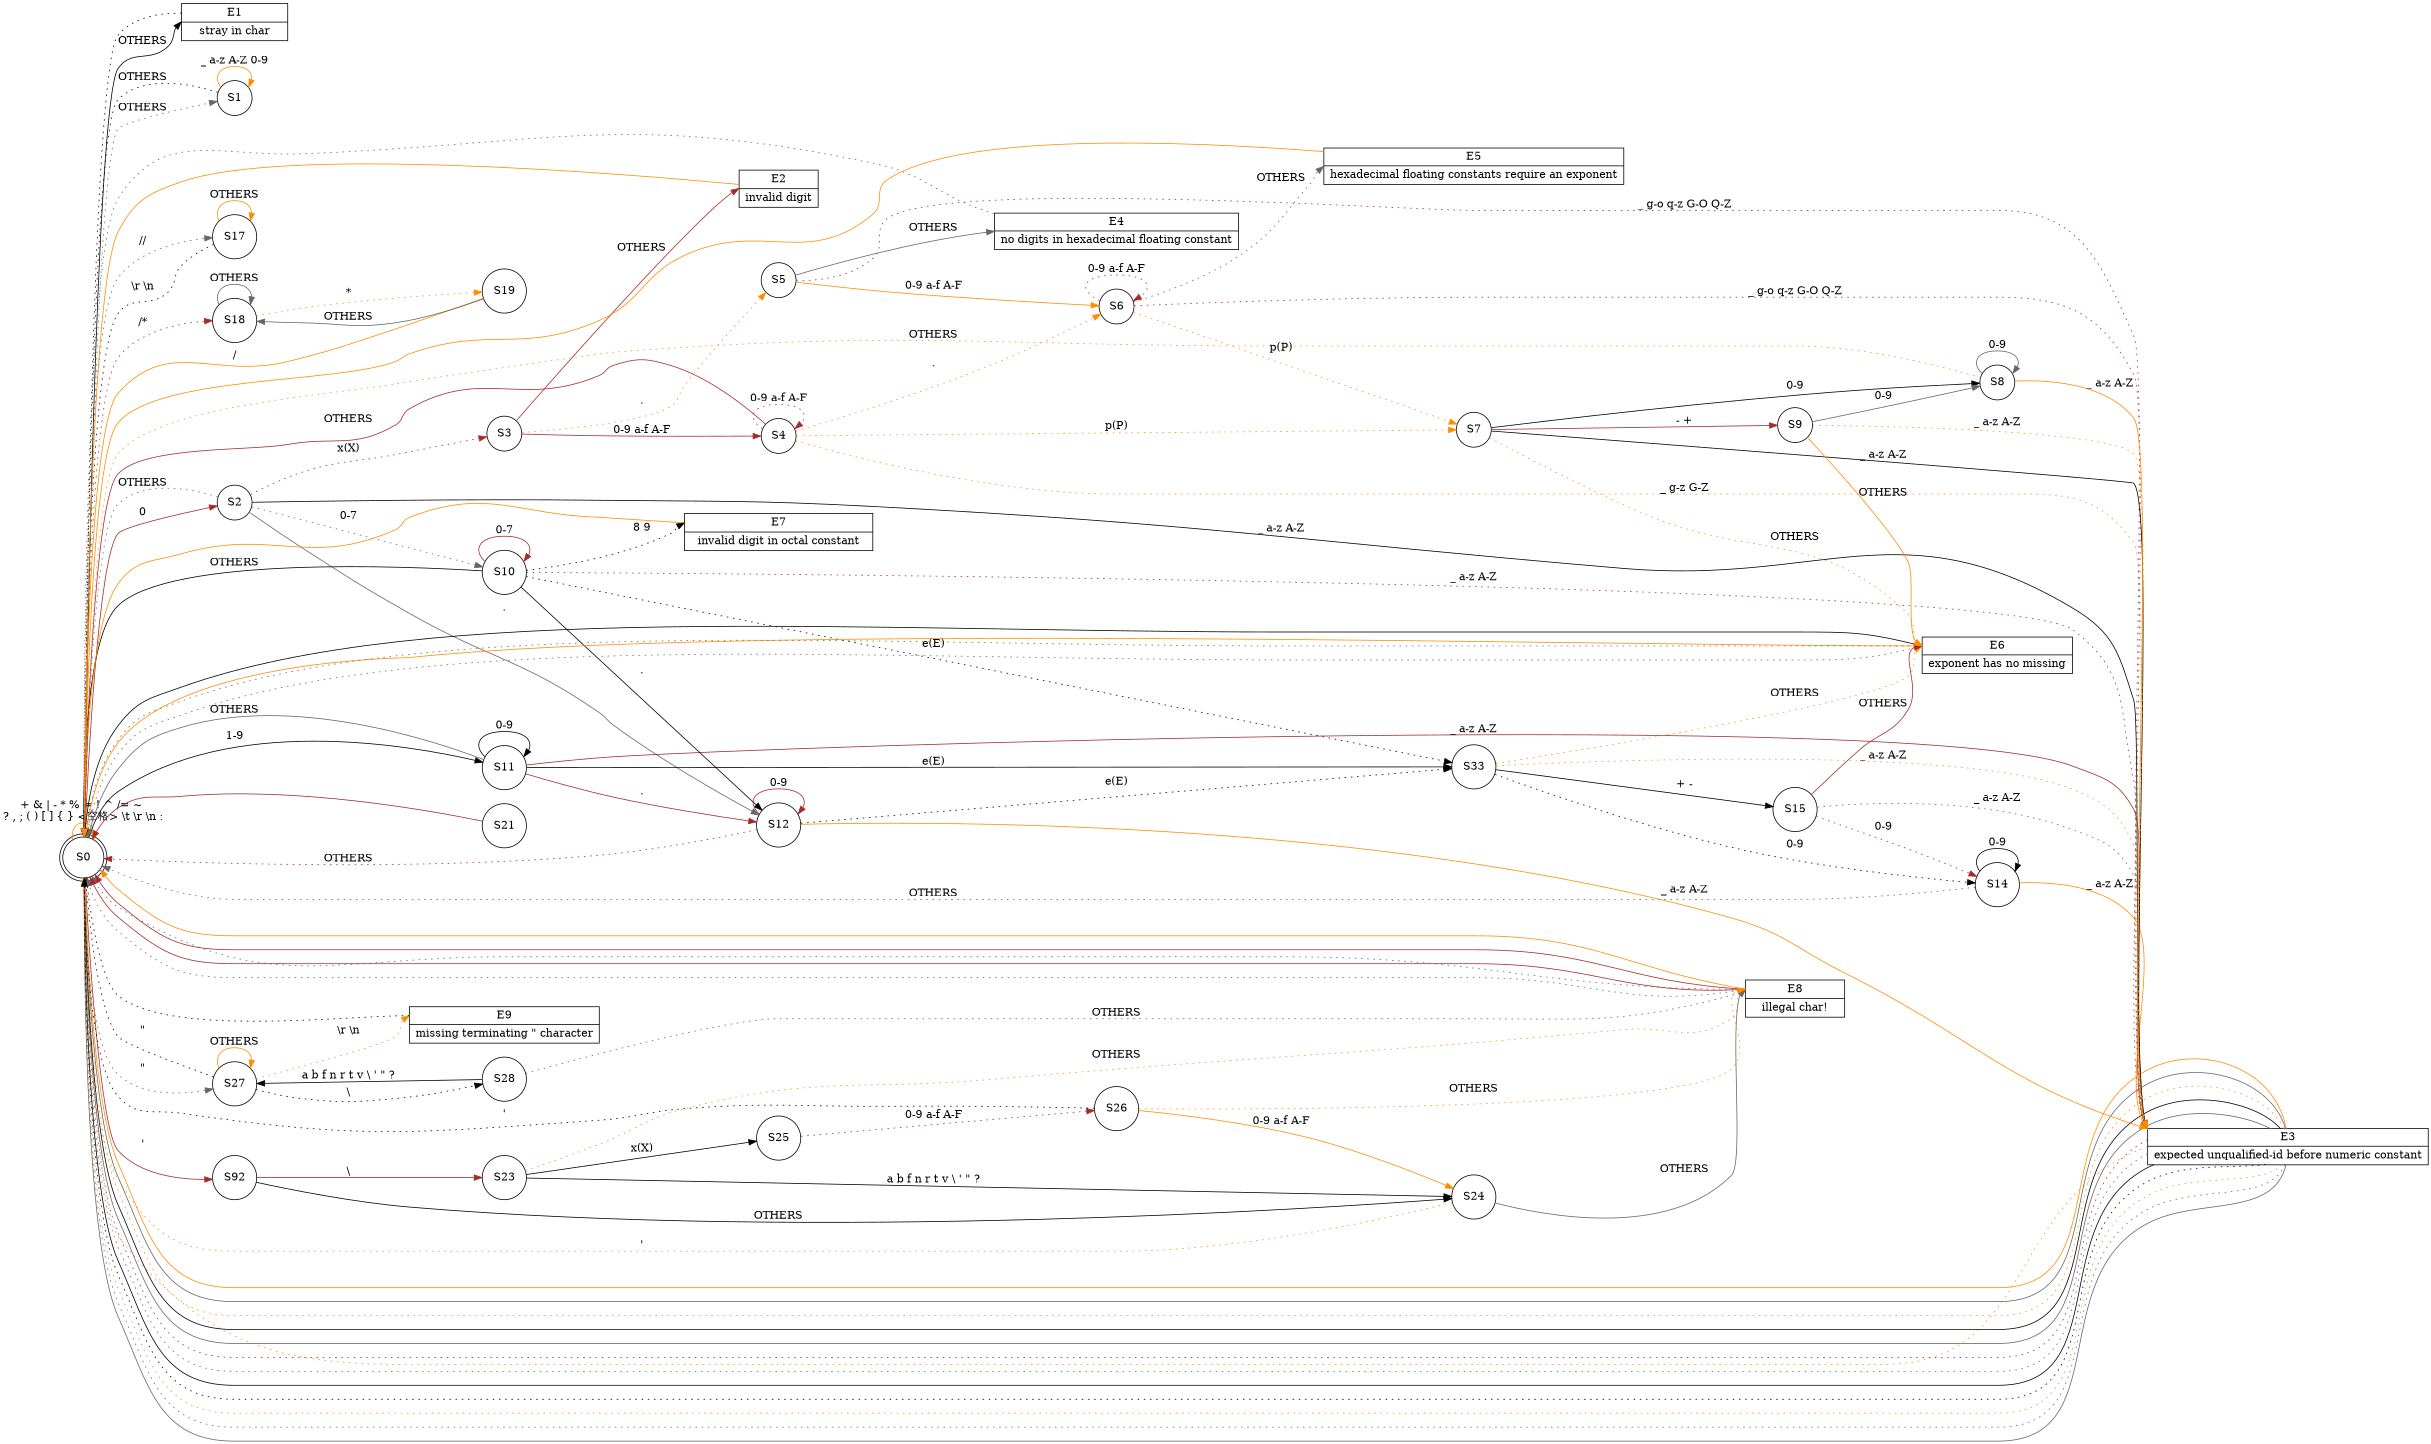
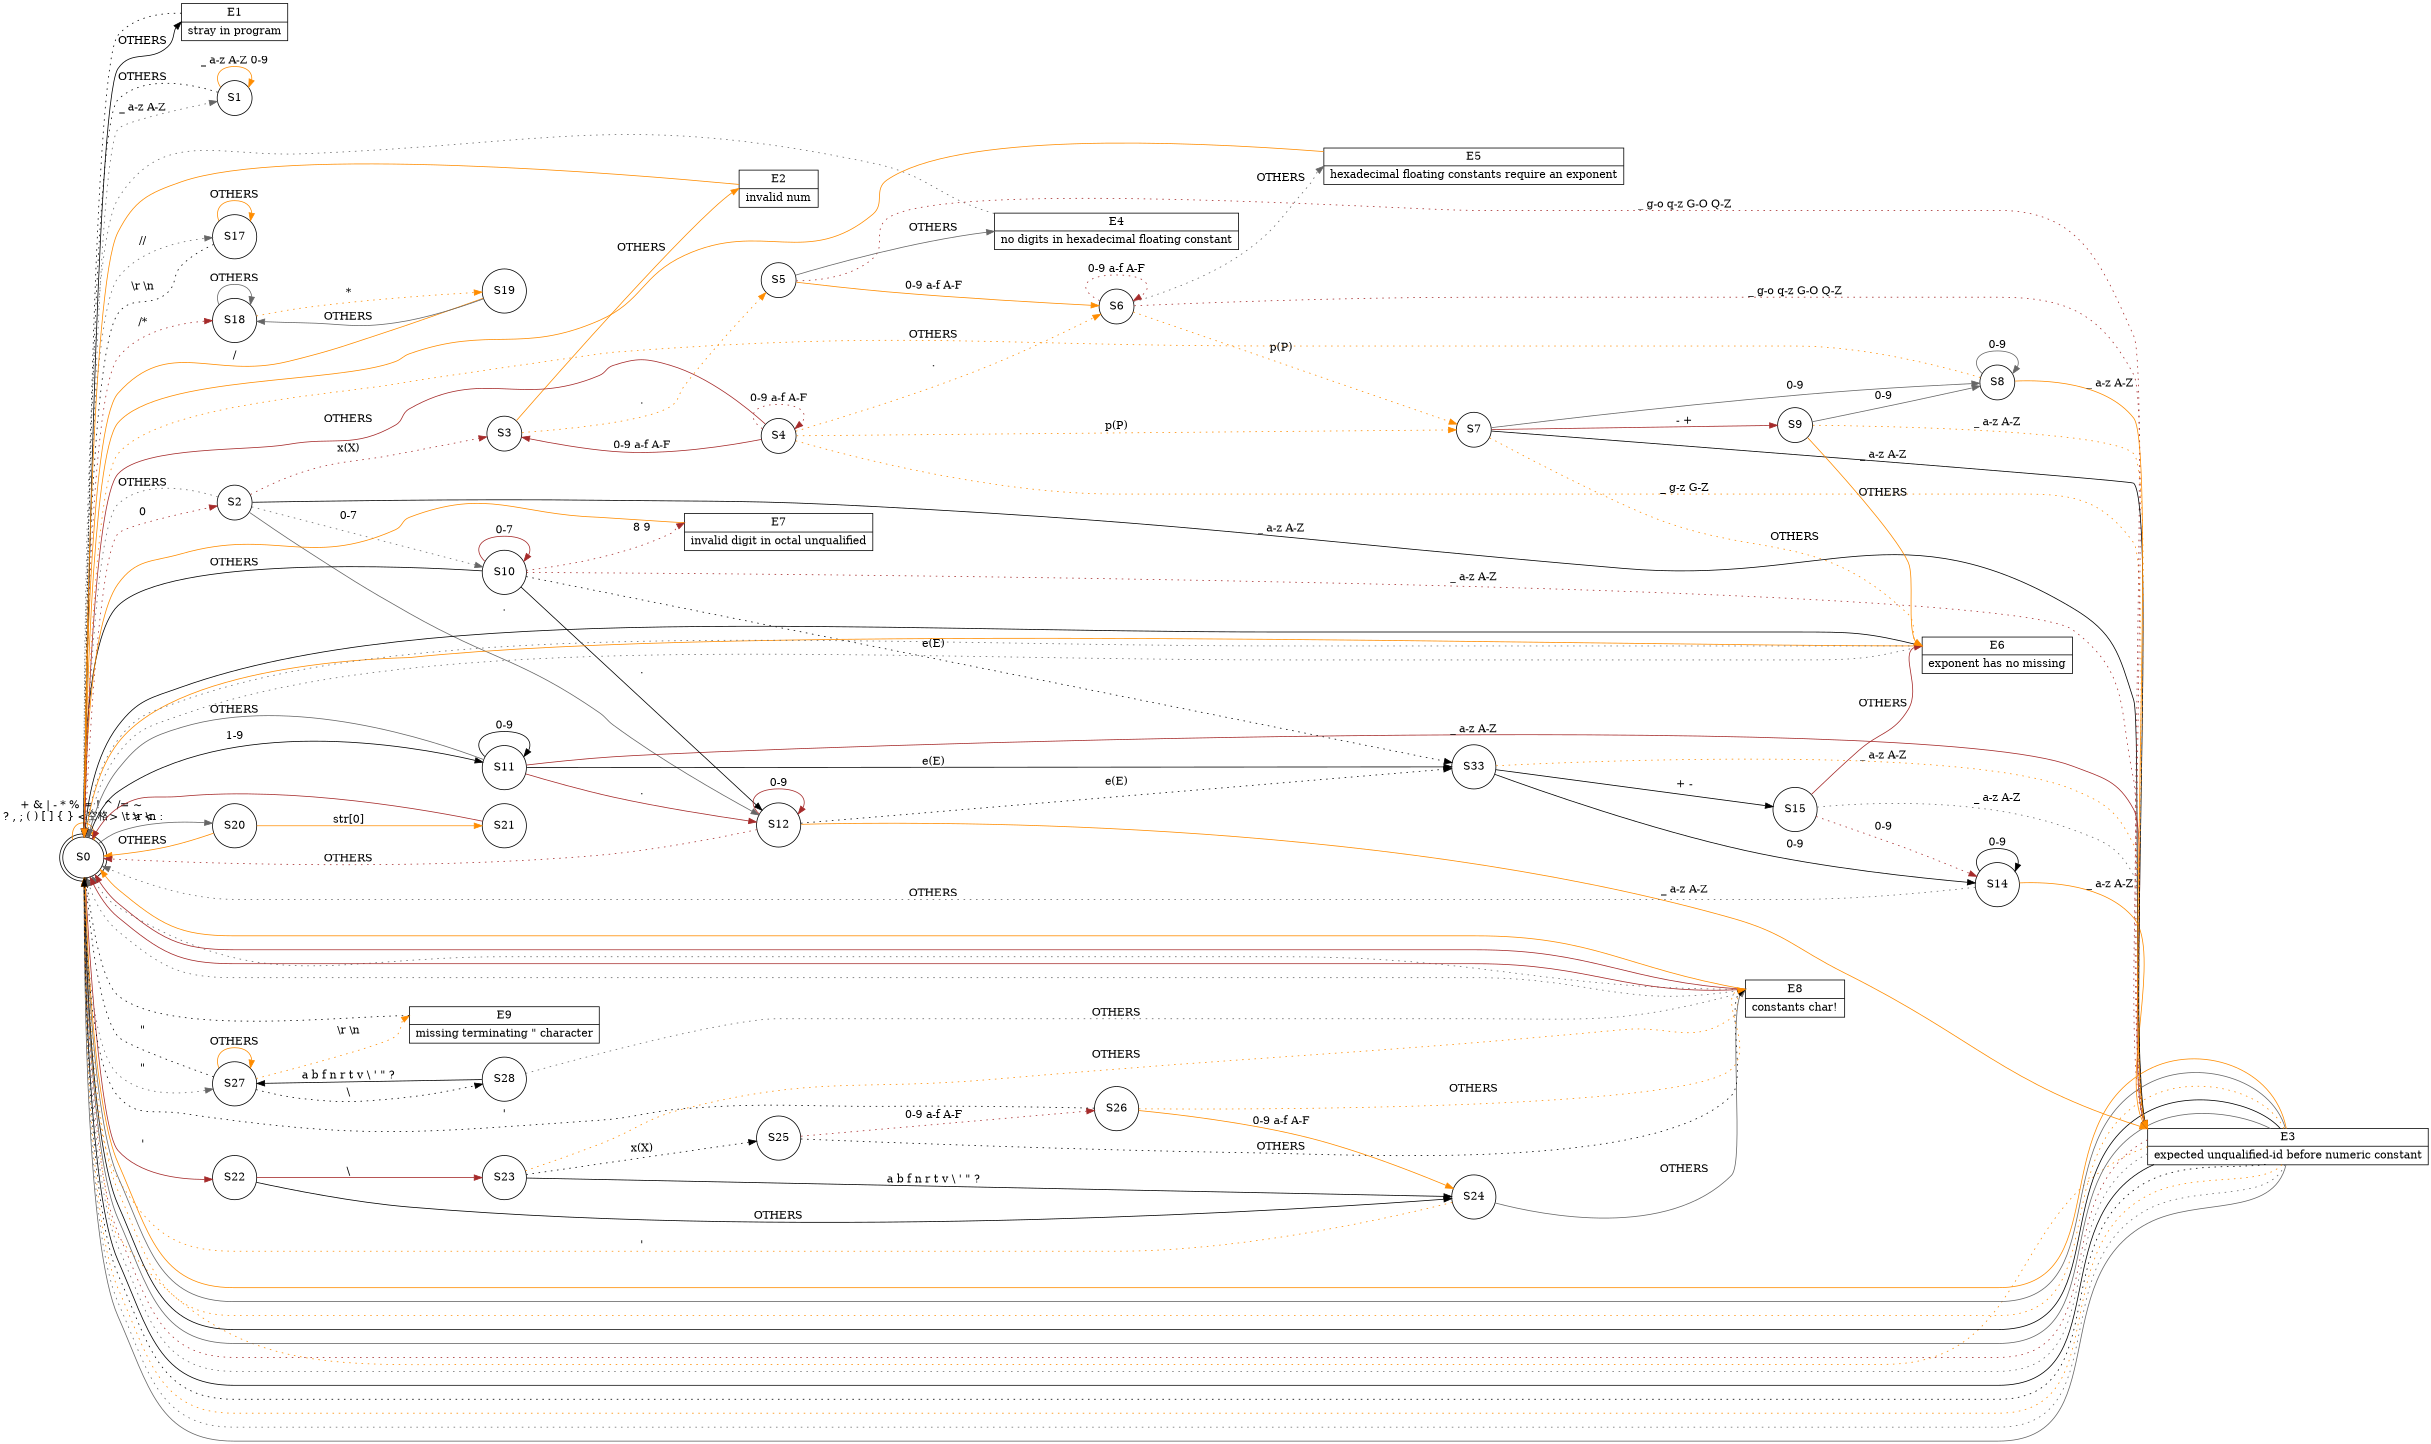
node "E1": text "stray in char" -> "stray in program"
edge "S0" -> "S1": label "OTHERS" -> "_ a-z A-Z"
node "E2": text "invalid digit" -> "invalid num"
edge "S3" -> "E2": color brown -> darkorange
edge "S7" -> "S8": color black -> gray40
edge "S3" -> "S4": reversed
node "E7": text "invalid digit in octal constant" -> "invalid digit in octal unqualified"
edge "S10" -> "E7": color black -> brown
edge "S0" -> "S2": style solid -> dotted
edge "S33" -> "E6": removed, label "OTHERS"
node "S20": added
edge "S33" -> "S14": style dotted -> solid
node "E8": text "illegal char!" -> "constants char!"
edge "S25" -> "E8": added, label "OTHERS"
edge "S23" -> "S25": style solid -> dotted
node "S92": label "S92" -> "S22"
